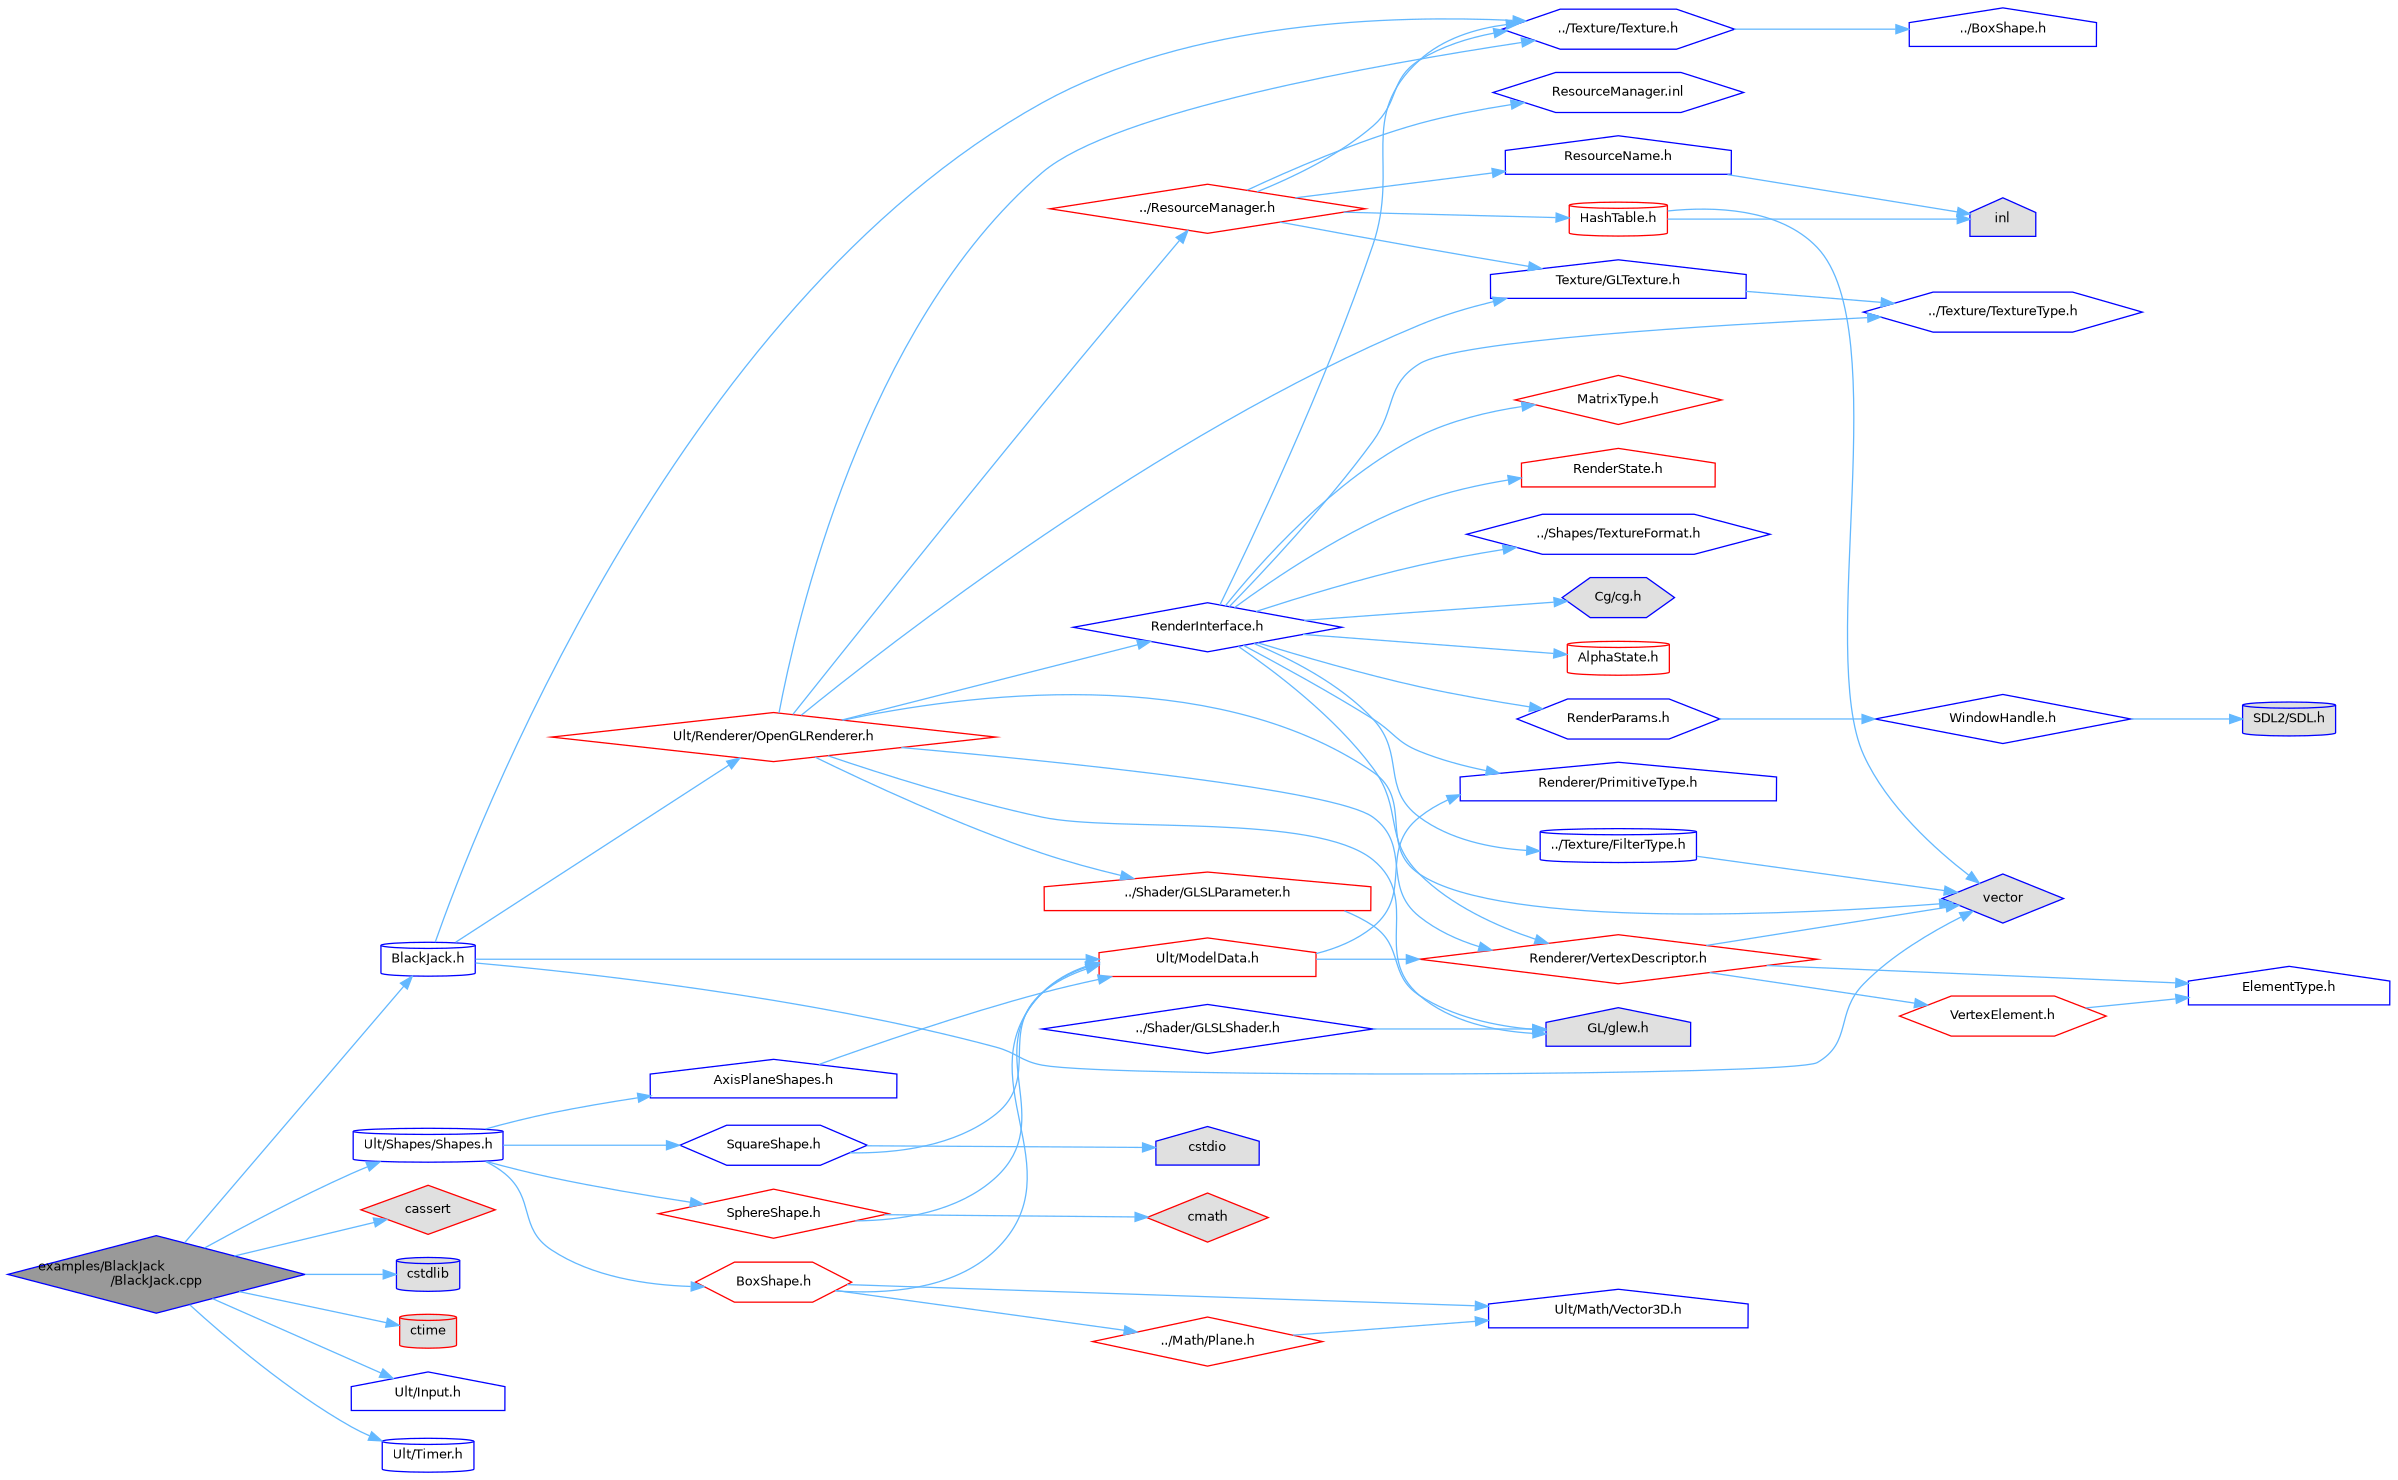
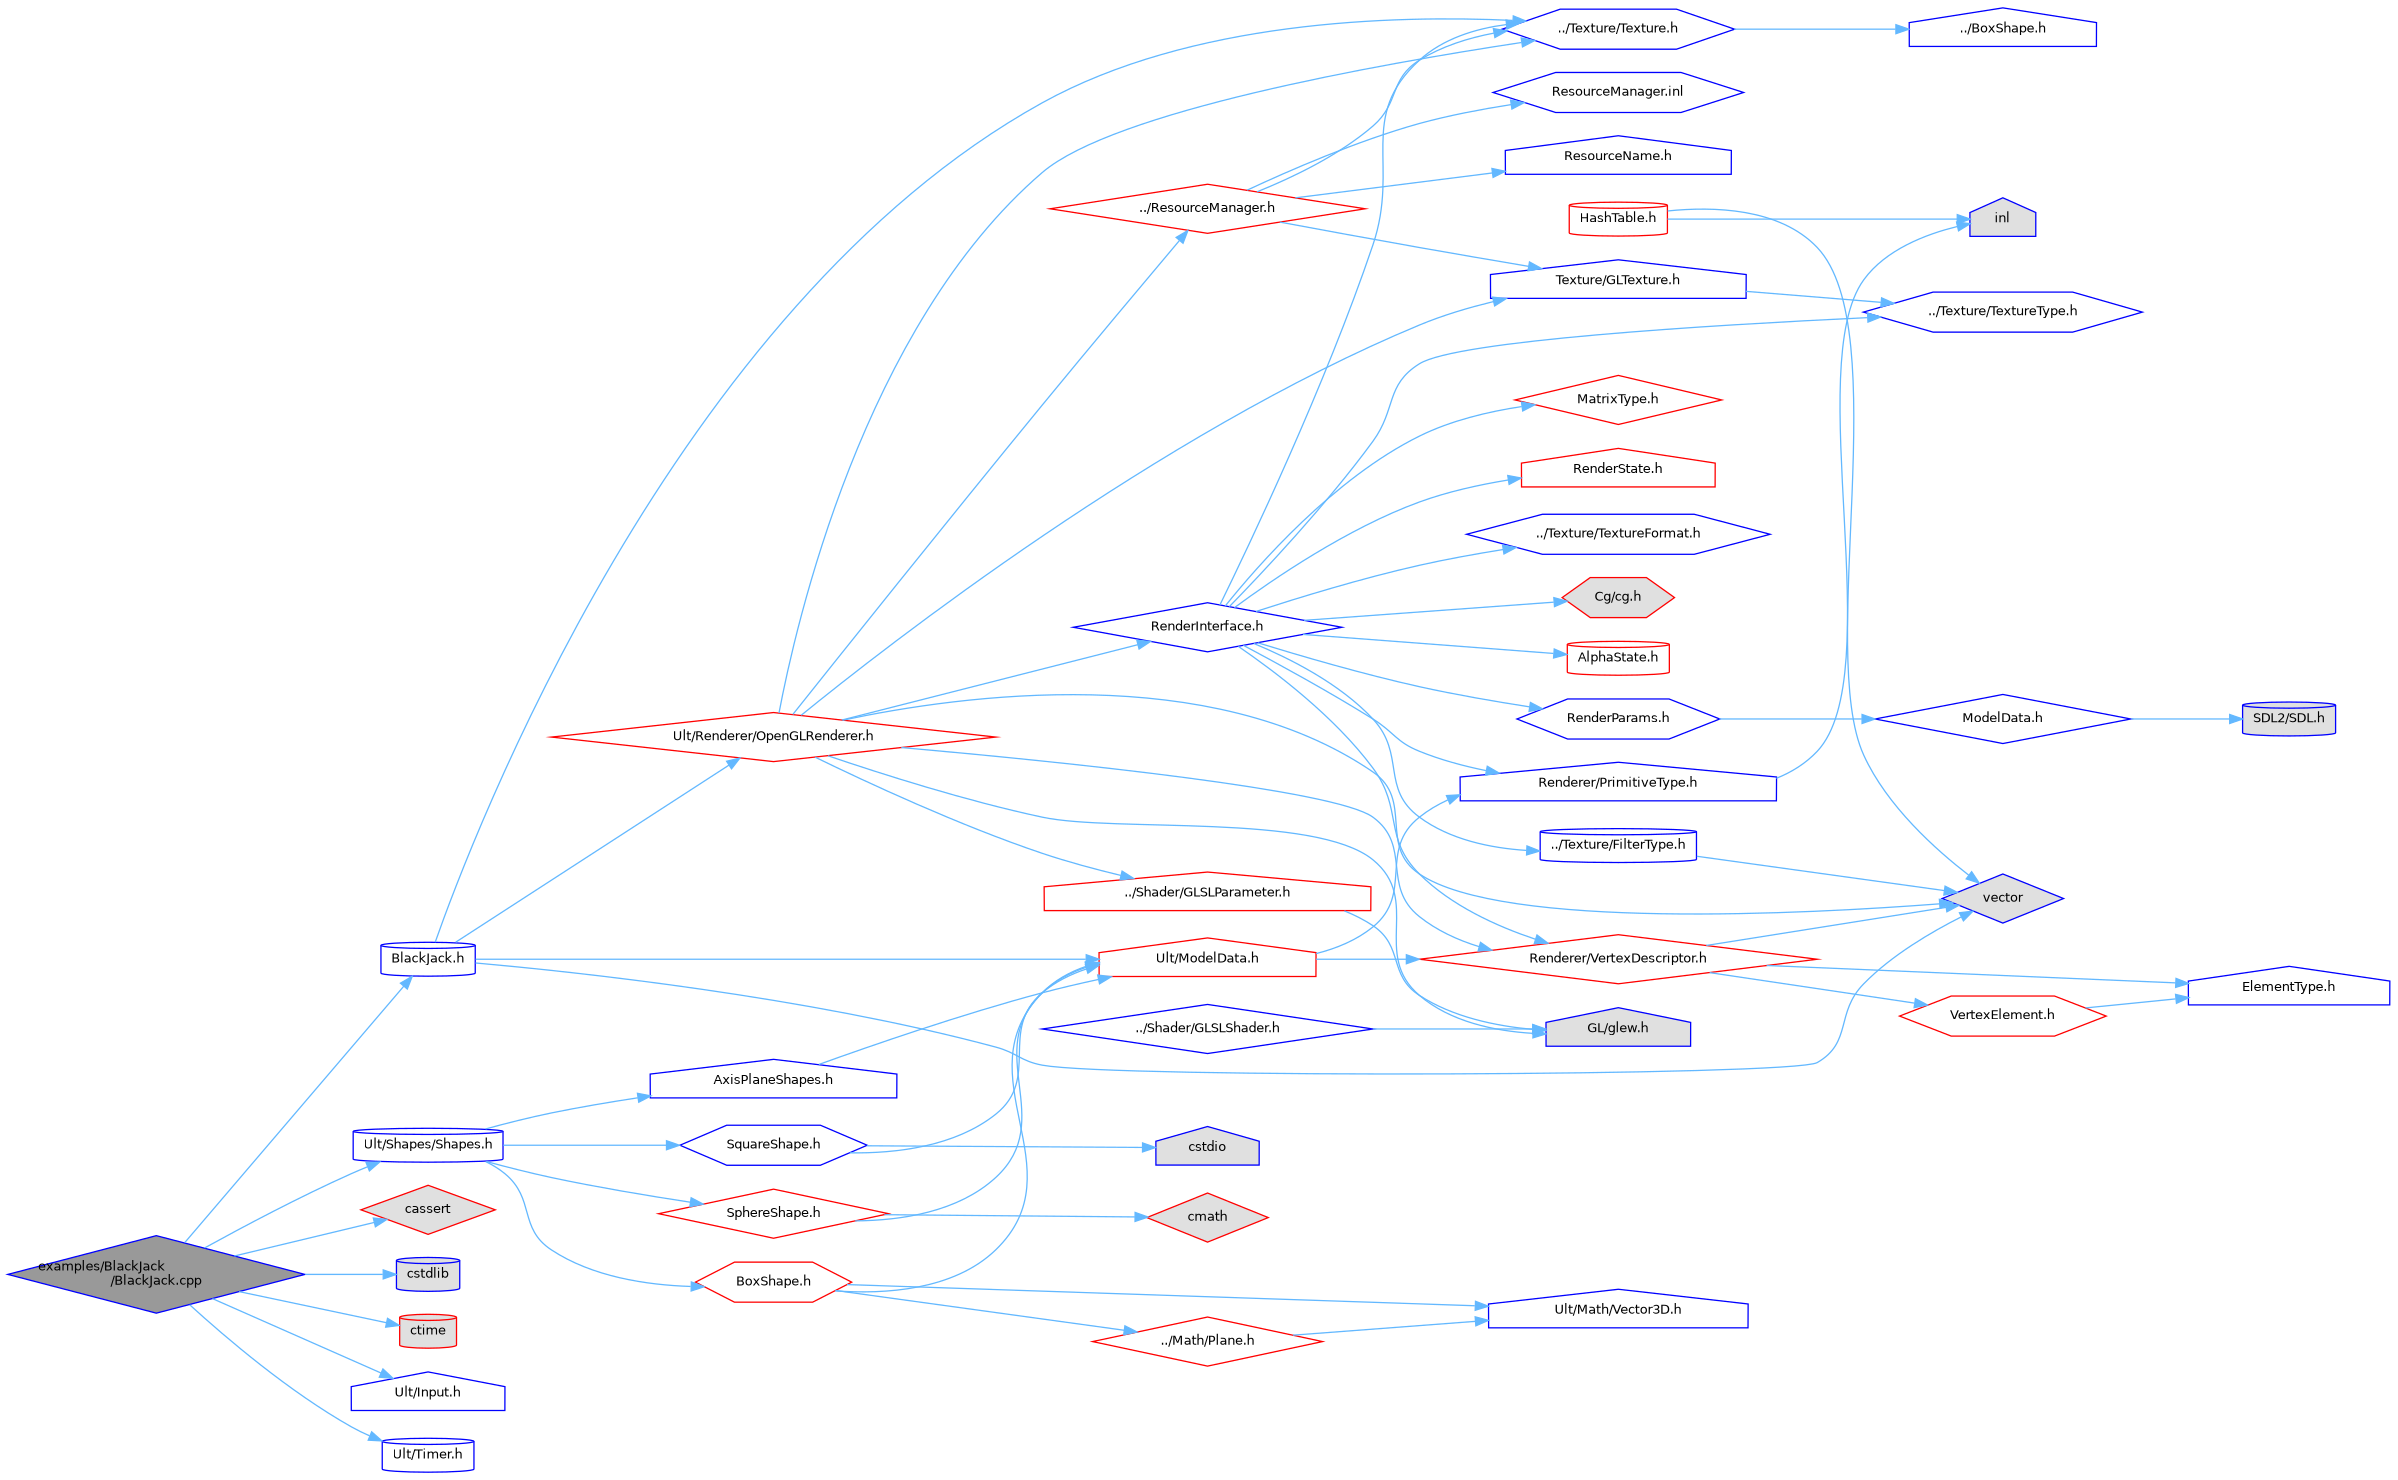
edge "ResourceName.h" -> "inl": now "Renderer/PrimitiveType.h" -> "inl"
edge "../ResourceManager.h" -> "HashTable.h": removed
node "../Shapes/TextureFormat.h": label "../Shapes/TextureFormat.h" -> "../Texture/TextureFormat.h"
node "Cg/cg.h": color blue -> red
node "WindowHandle.h": label "WindowHandle.h" -> "ModelData.h"
